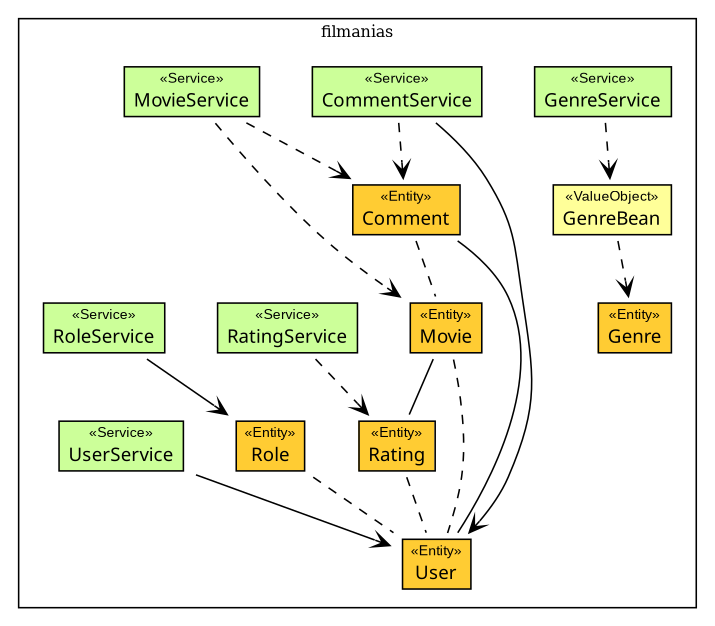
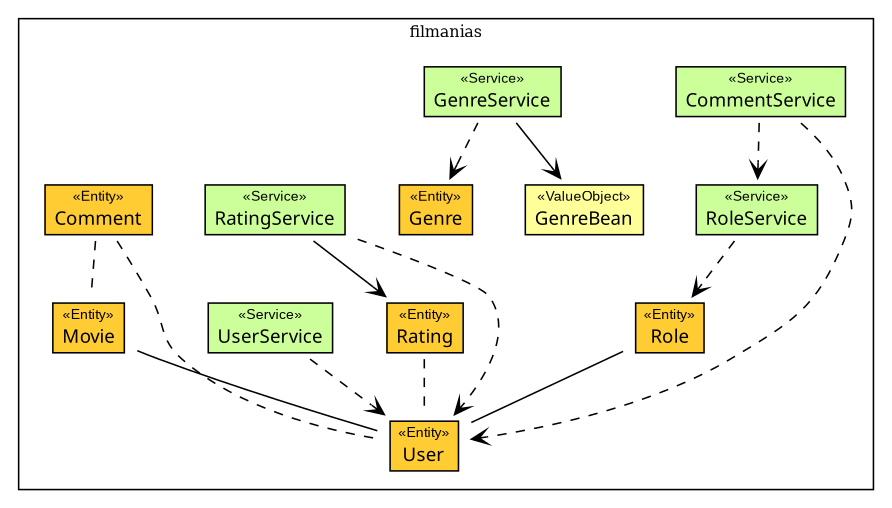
node "MovieService": removed
edge "CommentService" -> "Comment": now "CommentService" -> "RoleService"
edge "GenreService" -> "GenreBean": style dashed -> solid
edge "GenreBean" -> "Genre": now "GenreService" -> "Genre"
edge "RatingService" -> "User": added
edge "CommentService" -> "User": style solid -> dashed
edge "RatingService" -> "Rating": style dashed -> solid
edge "RoleService" -> "Role": style solid -> dashed
edge "Comment" -- "User": style solid -> dashed
edge "Movie" -- "Rating": removed
edge "Movie" -- "User": style dashed -> solid
edge "Role" -- "User": style dashed -> solid
edge "UserService" -> "User": style solid -> dashed
